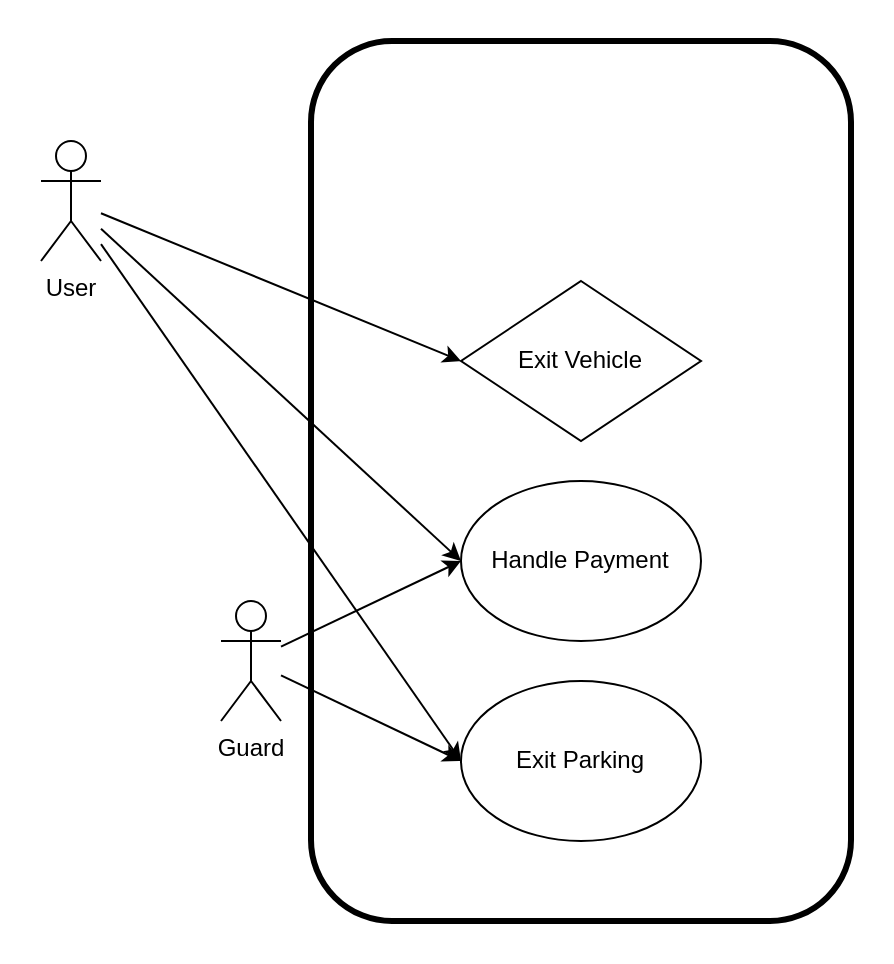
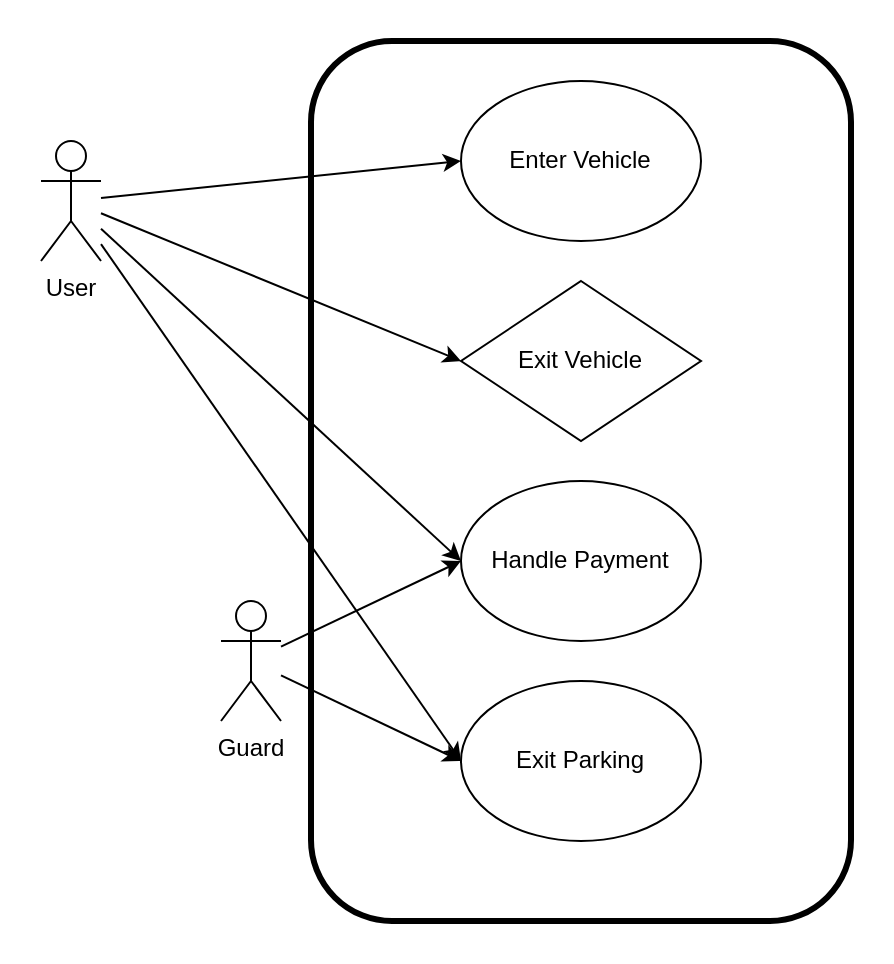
node "Enter Vehicle": added
edge "User" -> "Enter Vehicle": added
